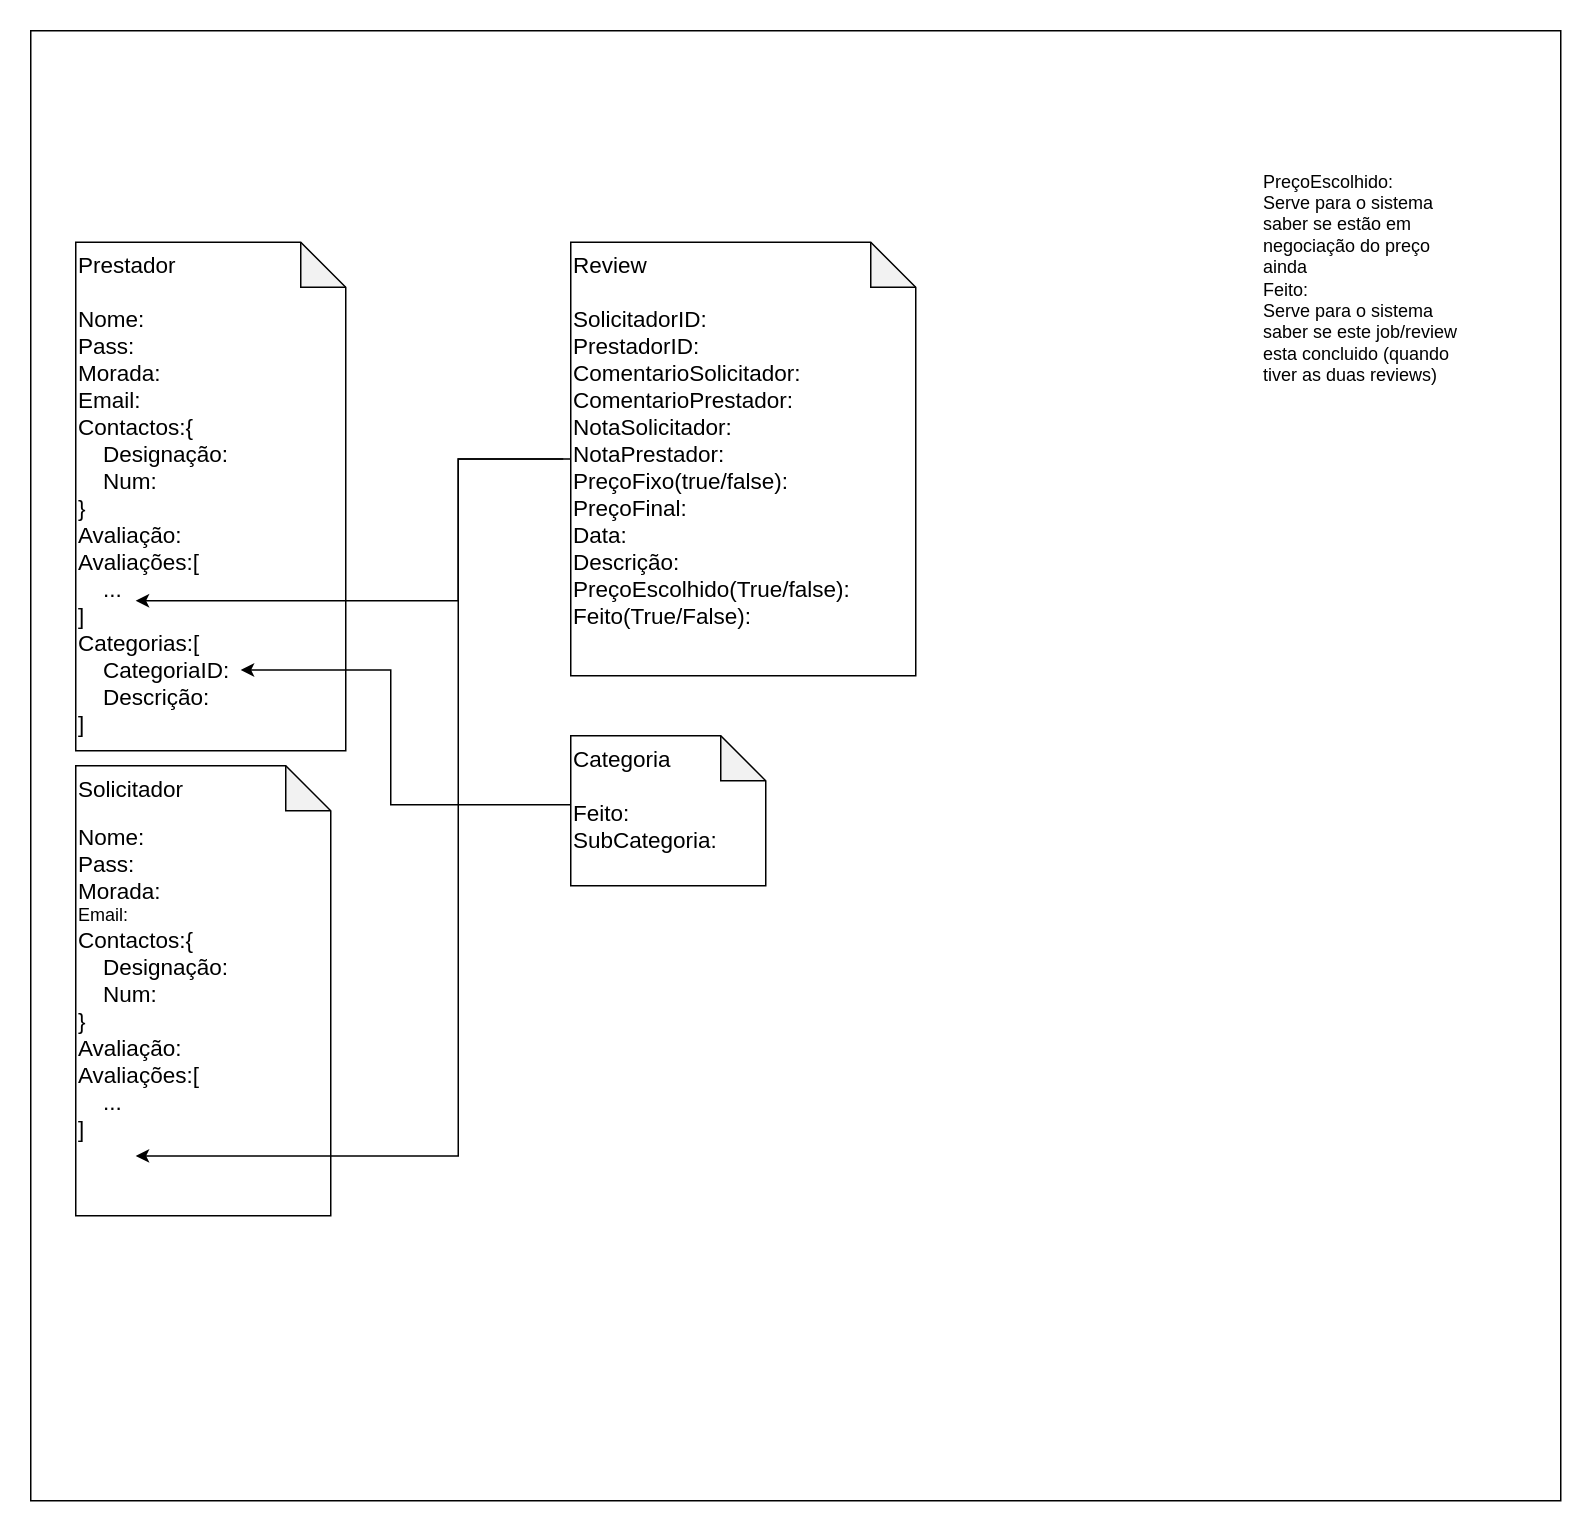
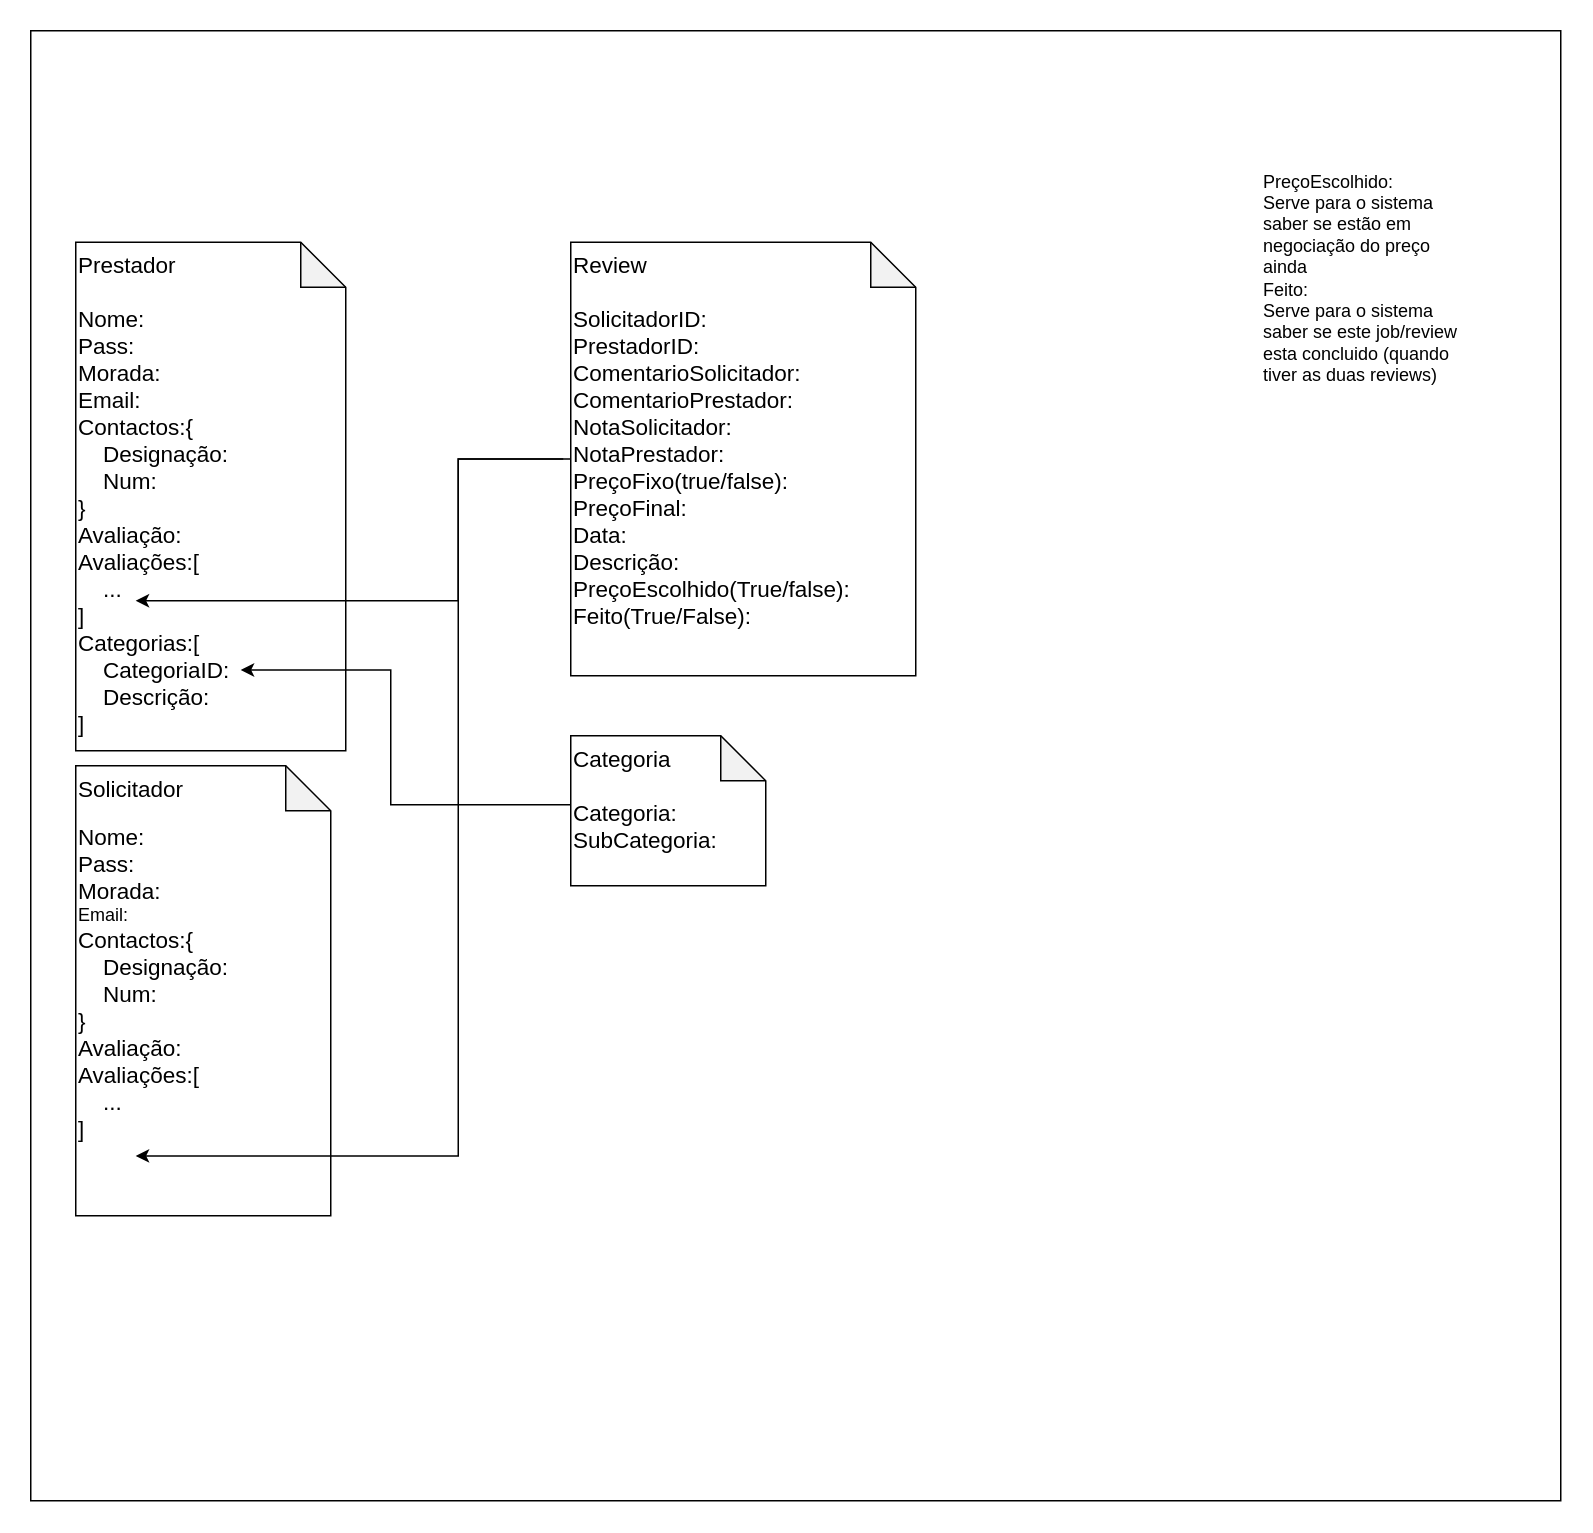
node "Categoria Feito: SubCategoria:": label "Categoria Feito: SubCategoria:" -> "Categoria Categoria: SubCategoria:"
